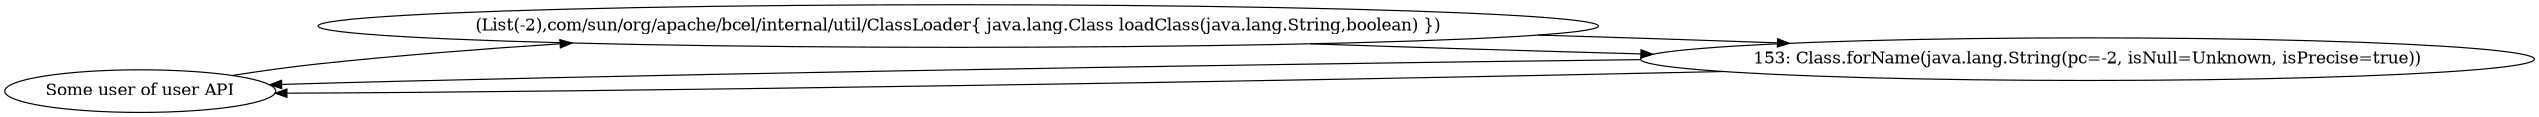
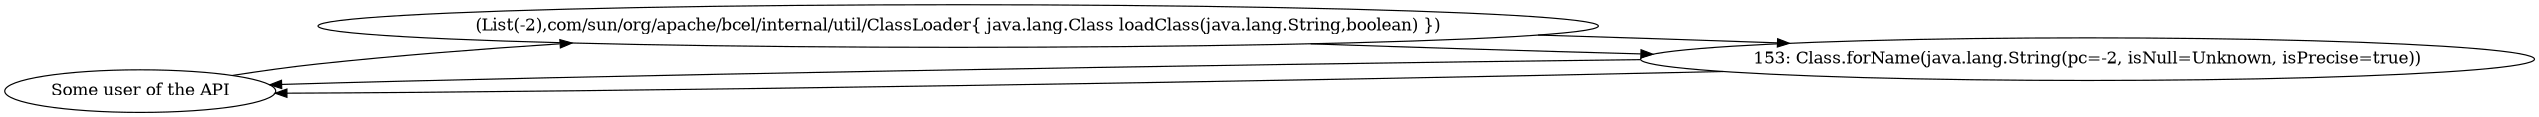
node "Some user of user API": label "Some user of user API" -> "Some user of the API"
